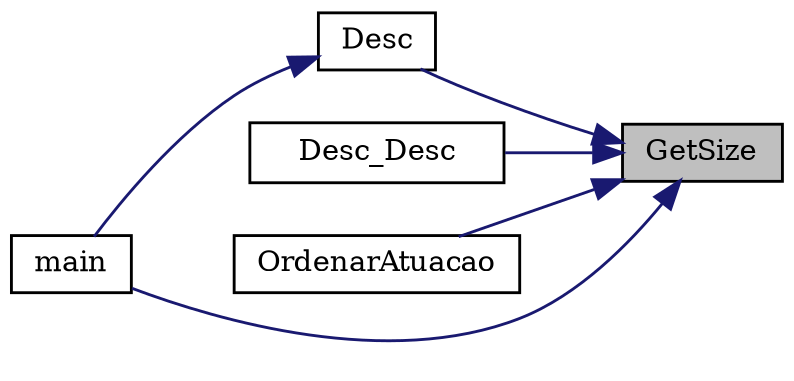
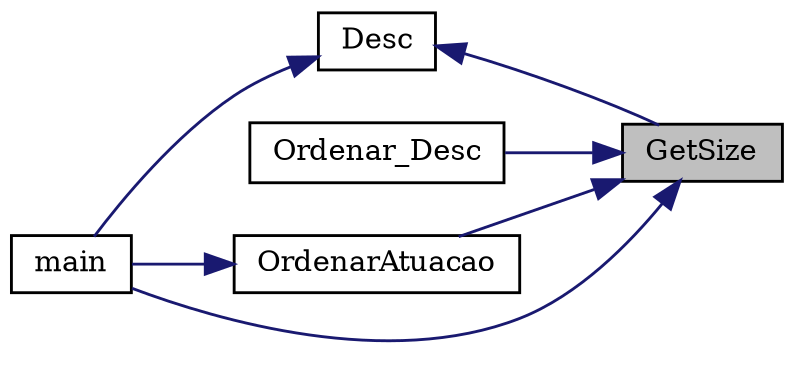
edge "Desc" -> "GetSize": reversed
node "Desc_Desc": label "Desc_Desc" -> "Ordenar_Desc"
edge "main" -> "OrdenarAtuacao": added
